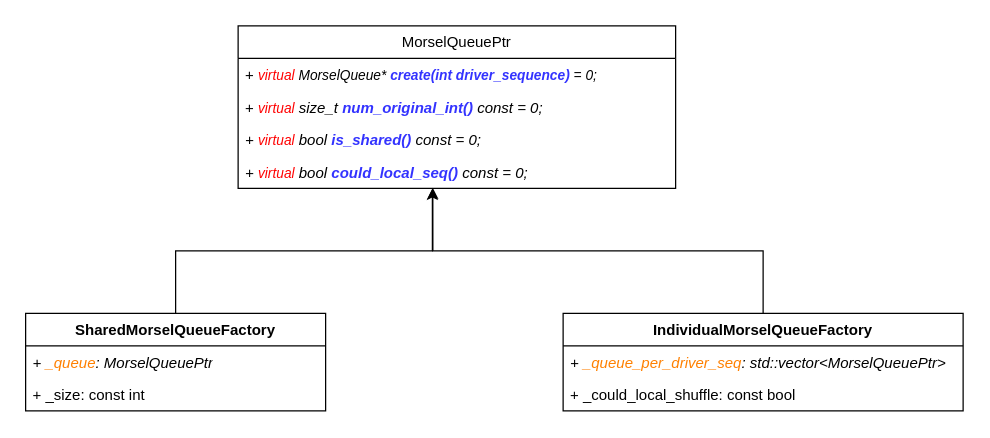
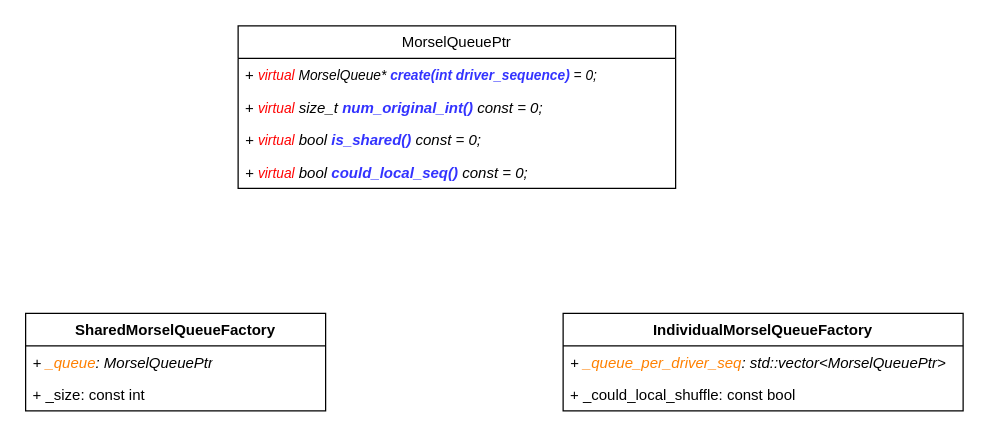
edge "SharedMorselQueueFactory" -> "+ virtual bool could_local_seq() const = 0;": removed
edge "IndividualMorselQueueFactory" -> "+ virtual bool could_local_seq() const = 0;": removed
